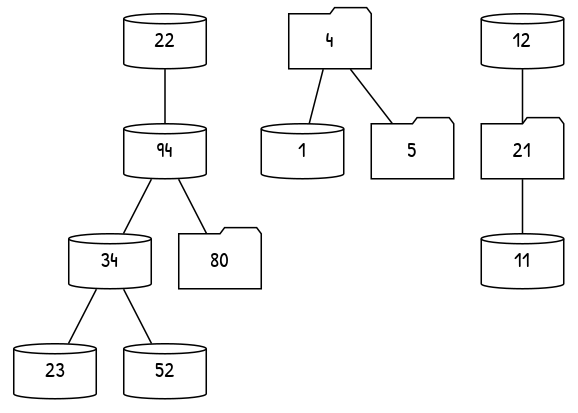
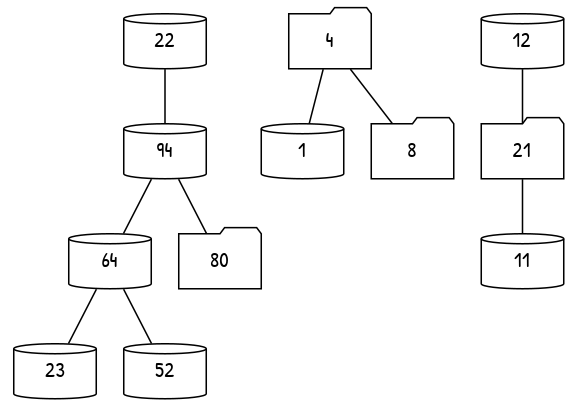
node "5": label "5" -> "8"
node "34": label "34" -> "64"
